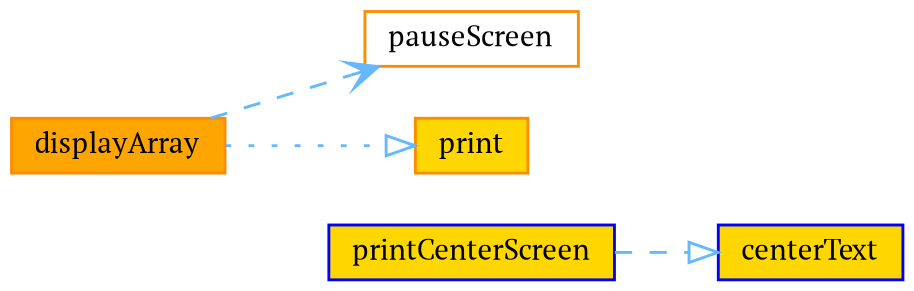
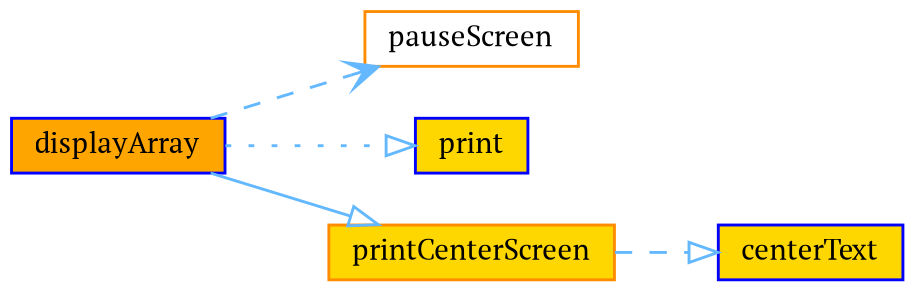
node "displayArray": color darkorange -> blue
node "print": color darkorange -> blue
edge "displayArray" -> "printCenterScreen": added
node "printCenterScreen": color blue -> darkorange
